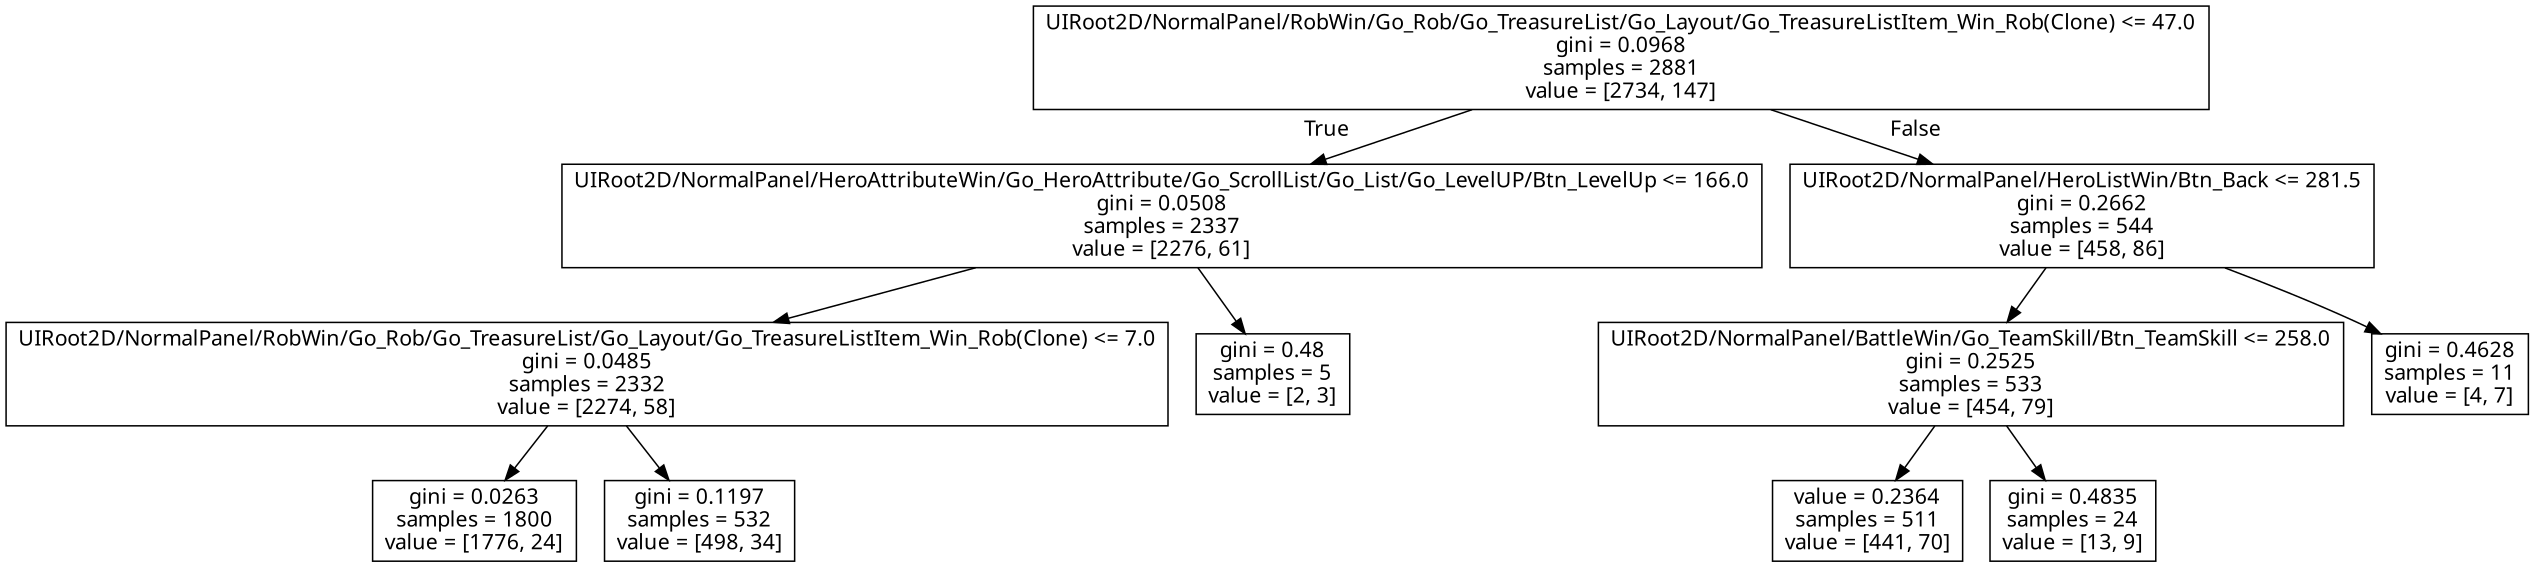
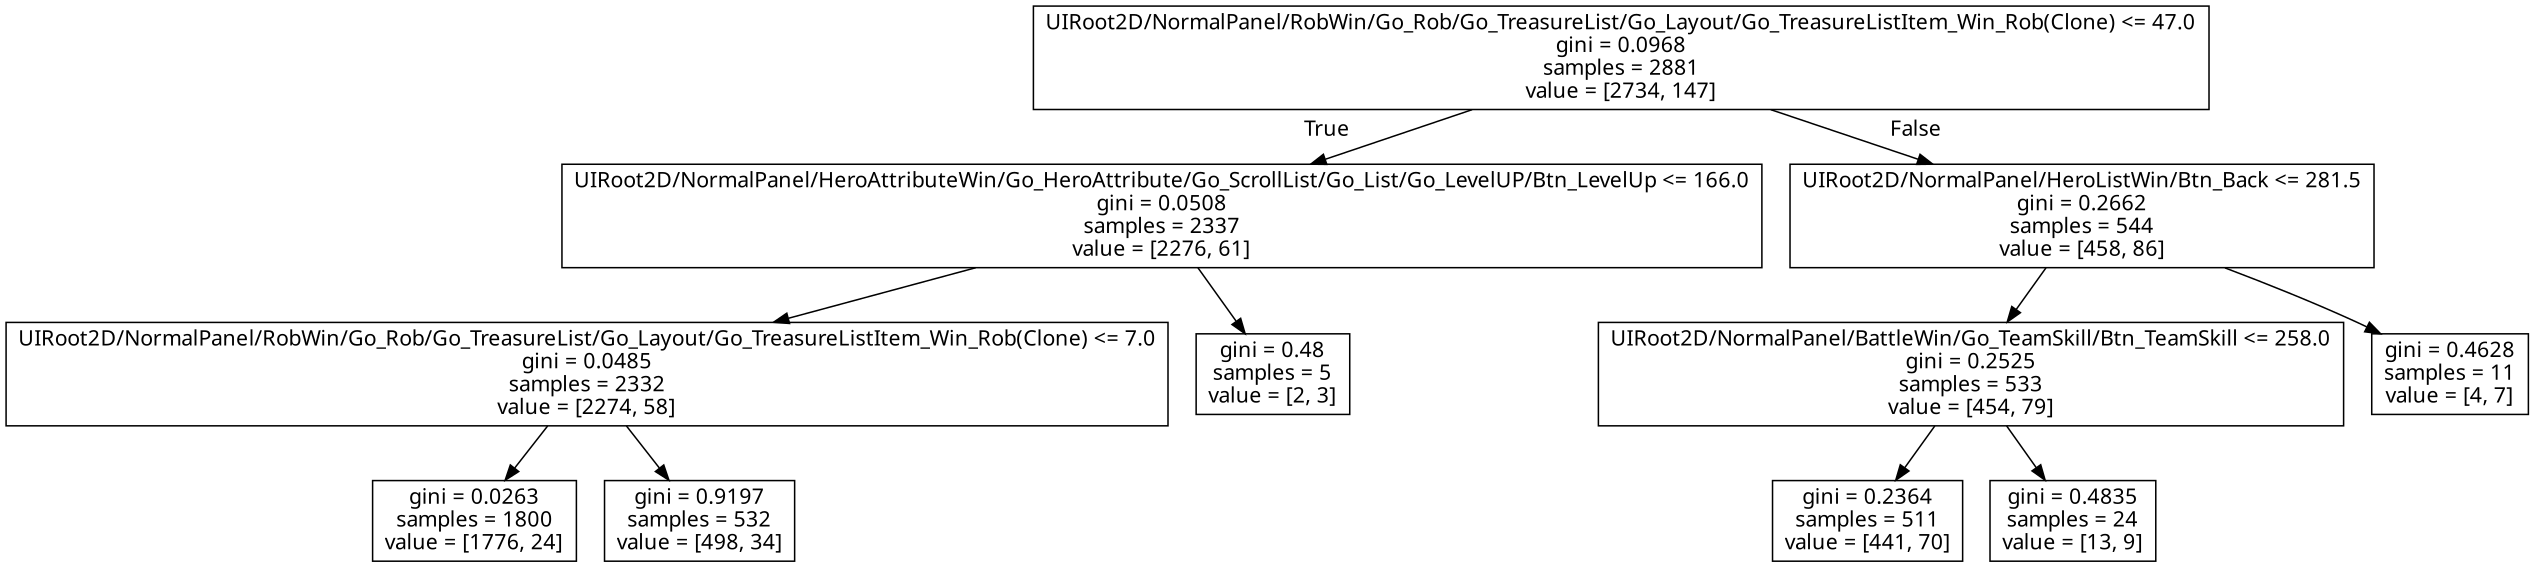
node "gini = 0.1197 samples = 532 value = [498, 34]": label "gini = 0.1197 samples = 532 value = [498, 34]" -> "gini = 0.9197 samples = 532 value = [498, 34]"
node "value = 0.2364 samples = 511 value = [441, 70]": label "value = 0.2364 samples = 511 value = [441, 70]" -> "gini = 0.2364 samples = 511 value = [441, 70]"
